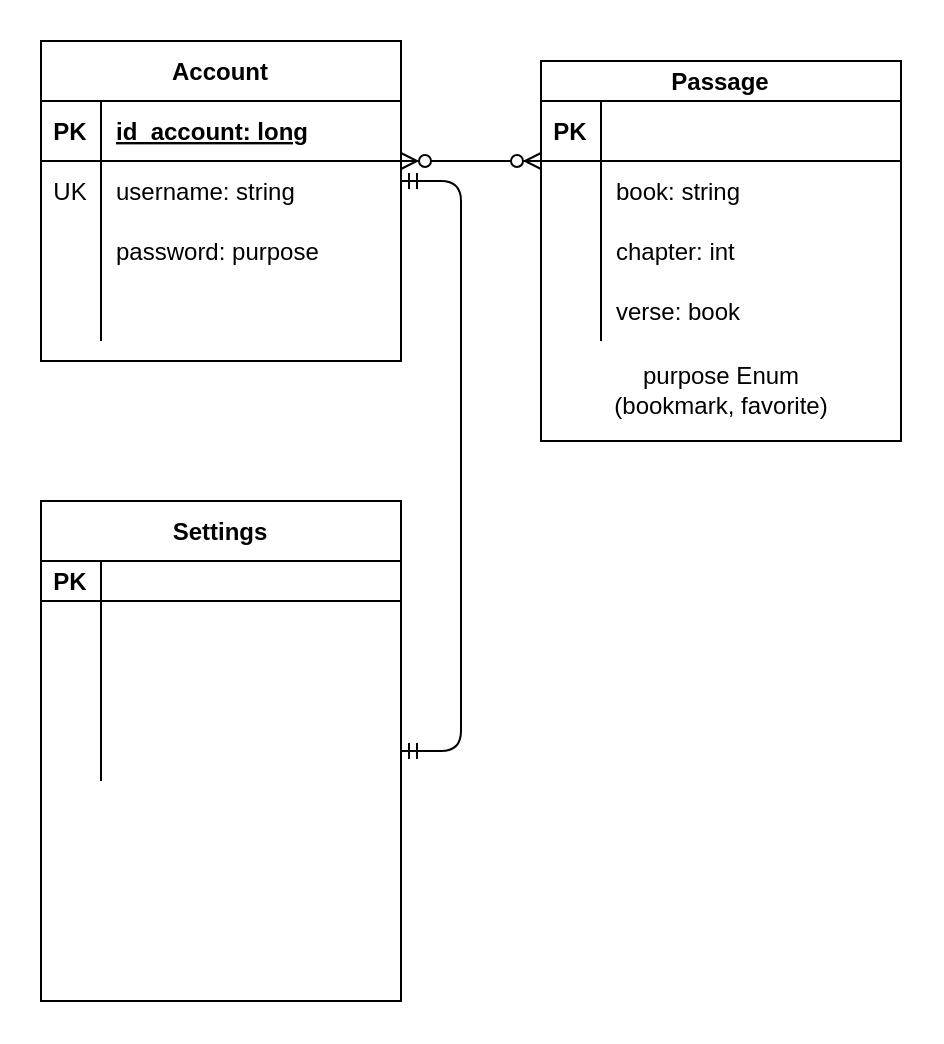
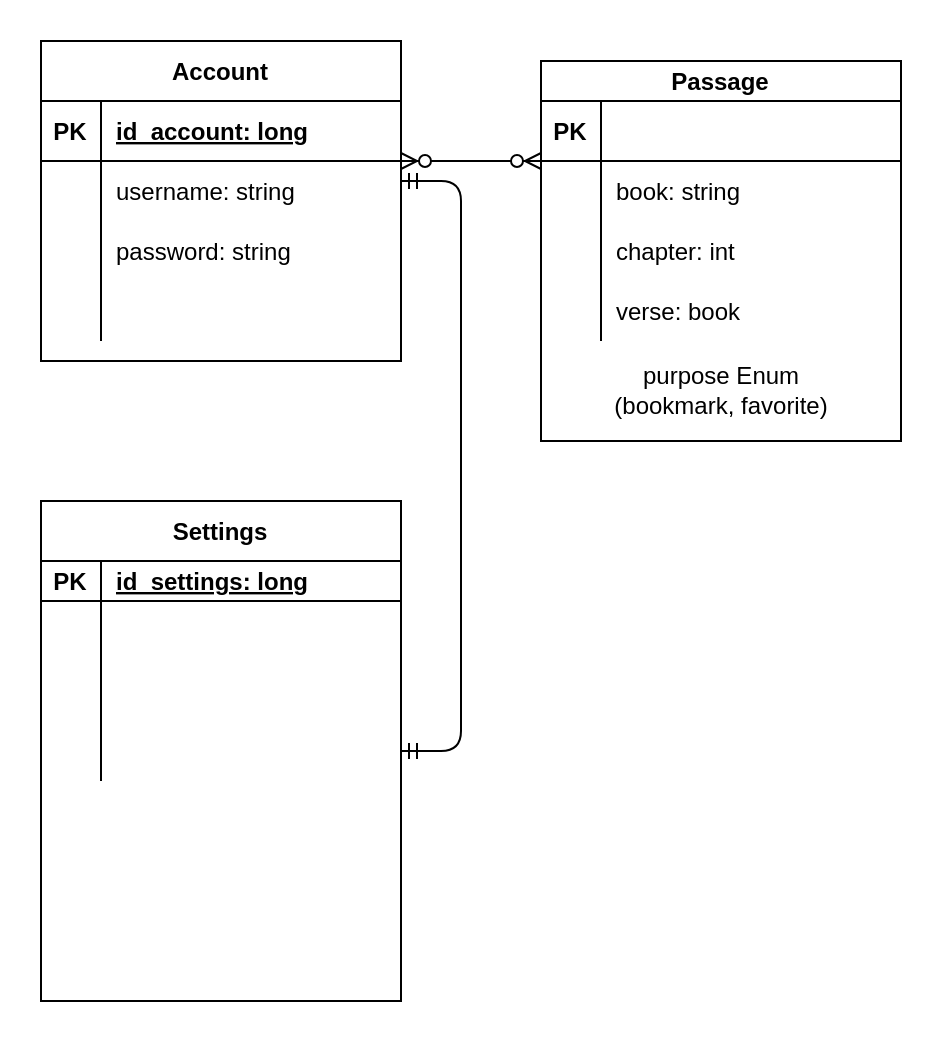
node "UK": removed
node "password: purpose": label "password: purpose" -> "password: string"
node "id_settings: long": added
